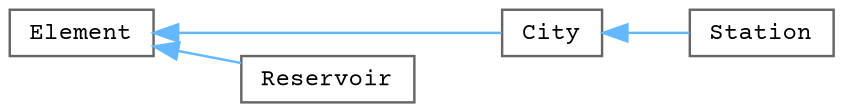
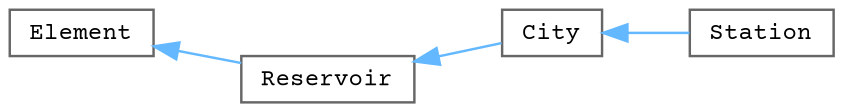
edge "City" -> "Element": now "City" -> "Reservoir"
